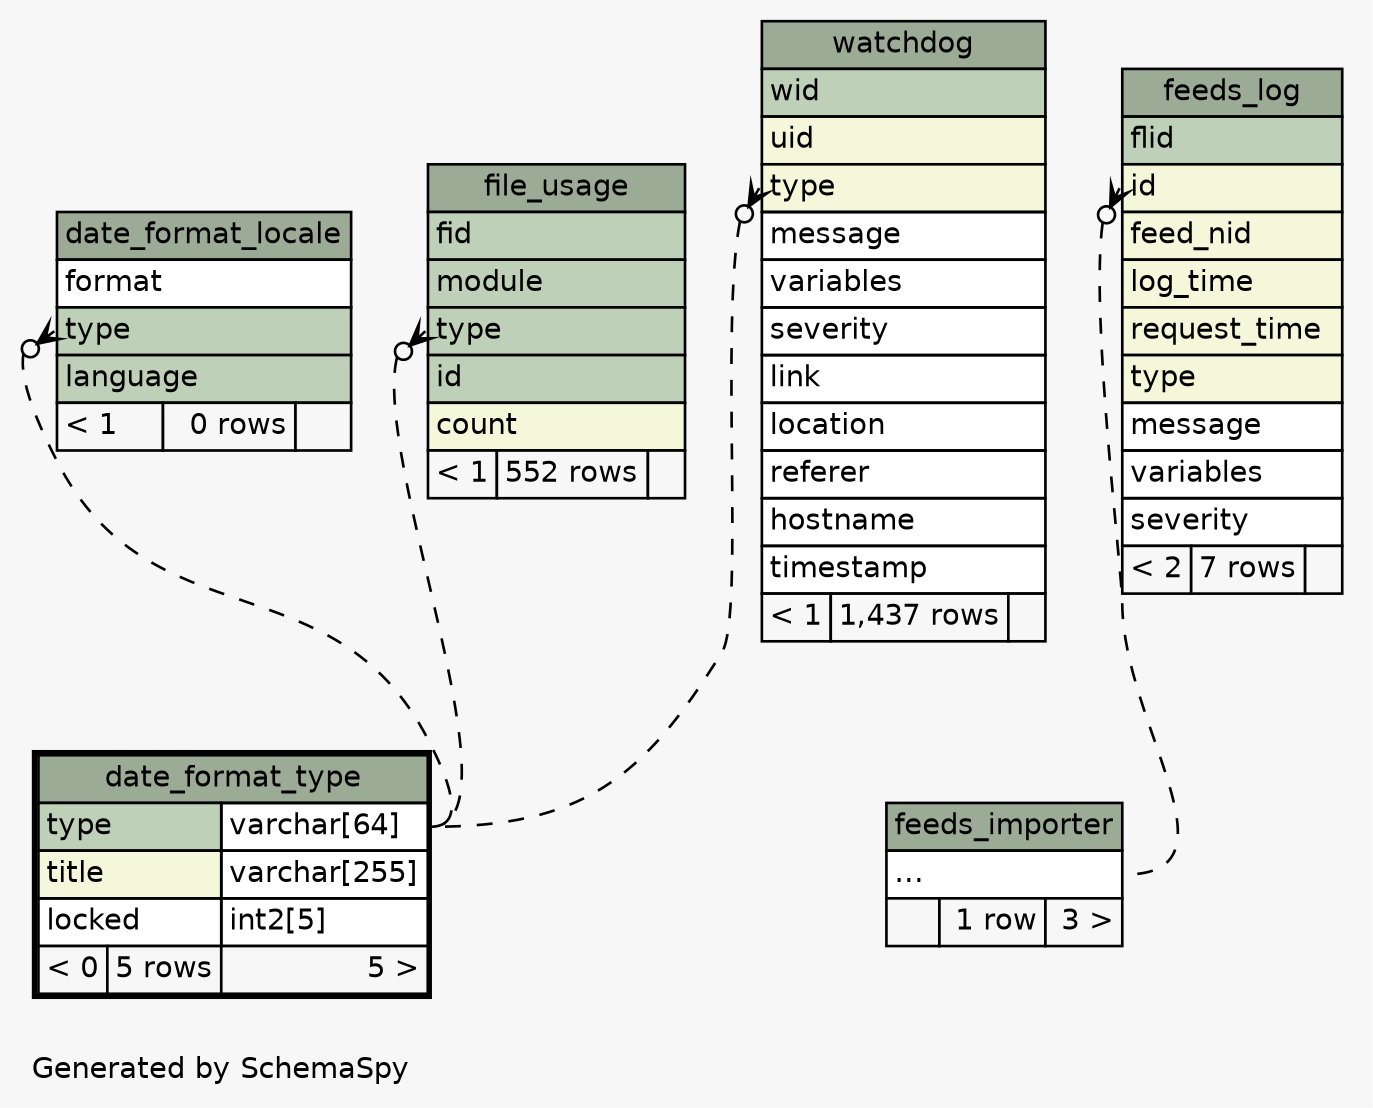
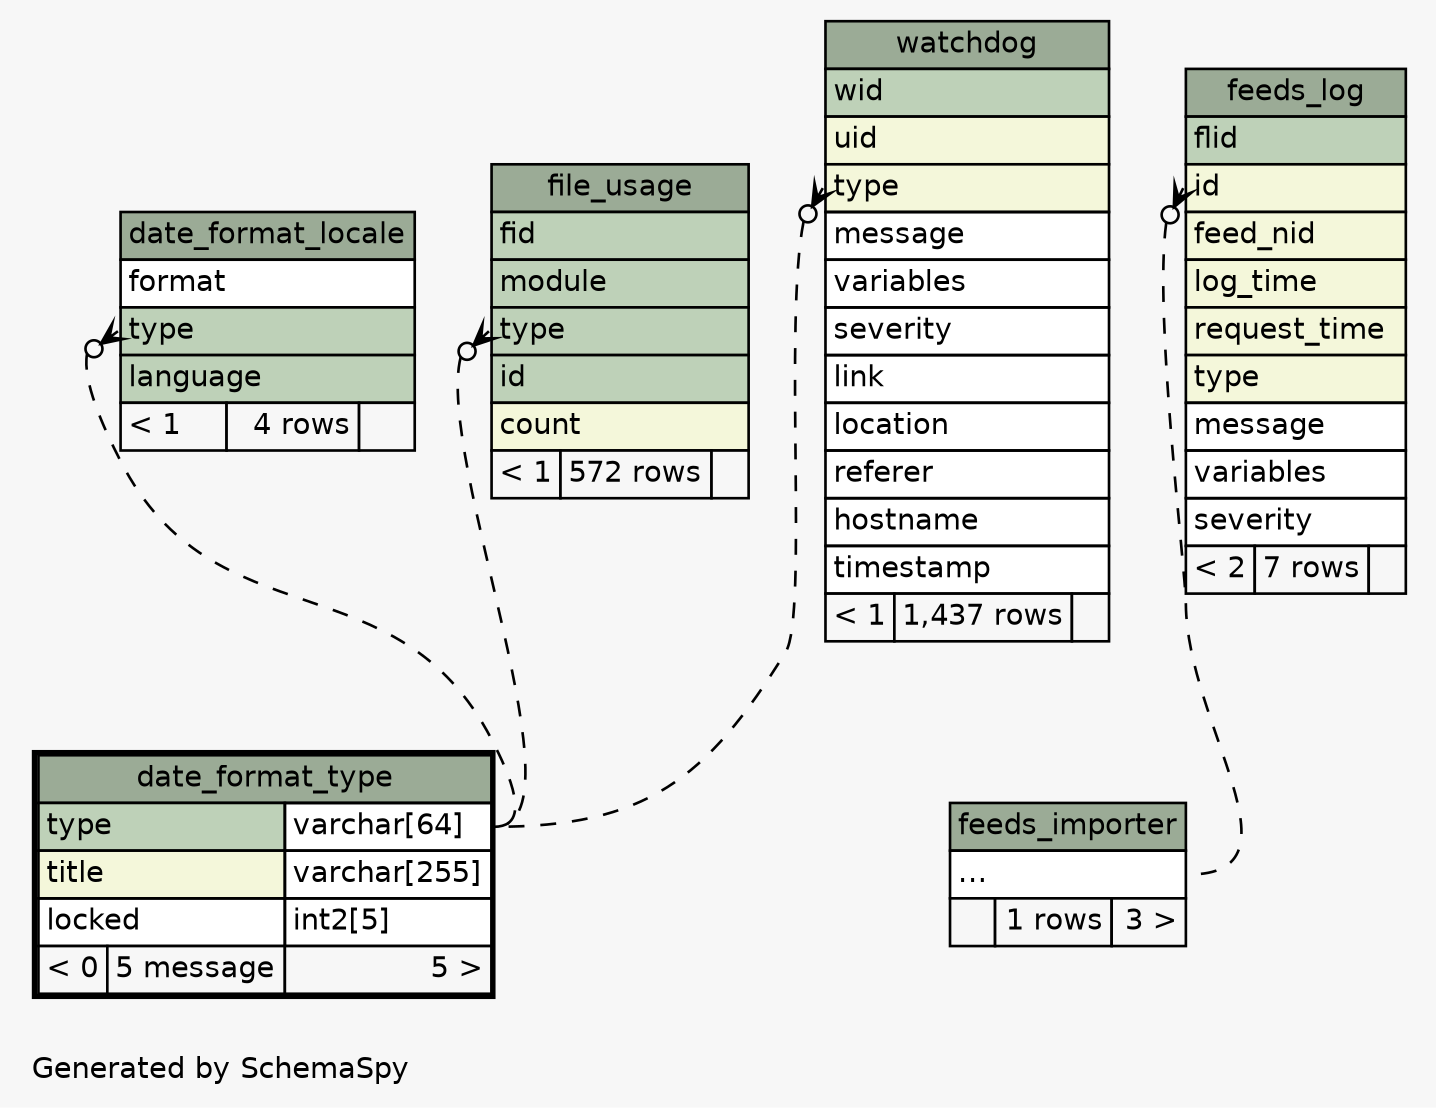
node "date_format_locale": text "0 rows" -> "4 rows"
node "file_usage": text "552 rows" -> "572 rows"
node "feeds_importer": text "1 row" -> "1 rows"
node "date_format_type": text "5 rows" -> "5 message"
